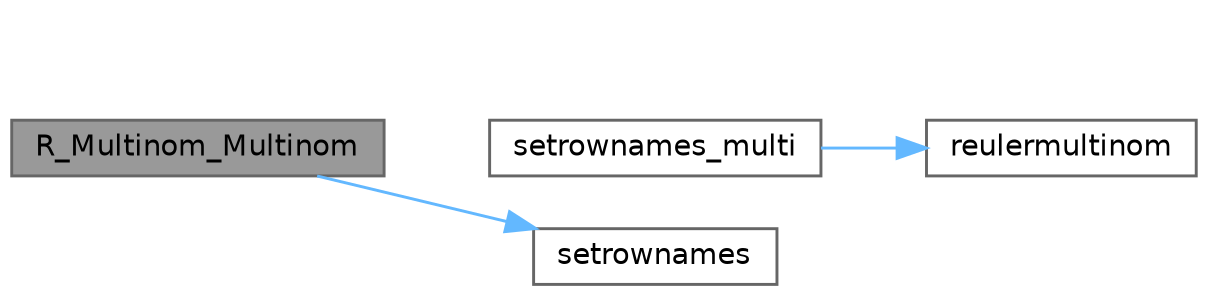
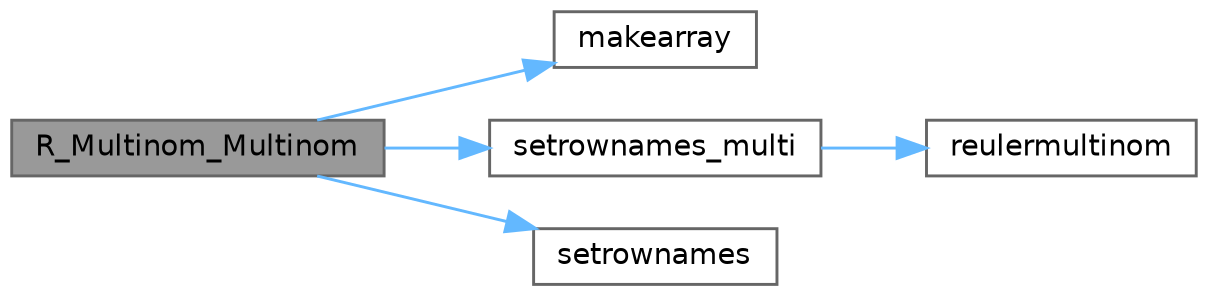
node "makearray": added
edge "R_Multinom_Multinom" -> "setrownames_multi": added
